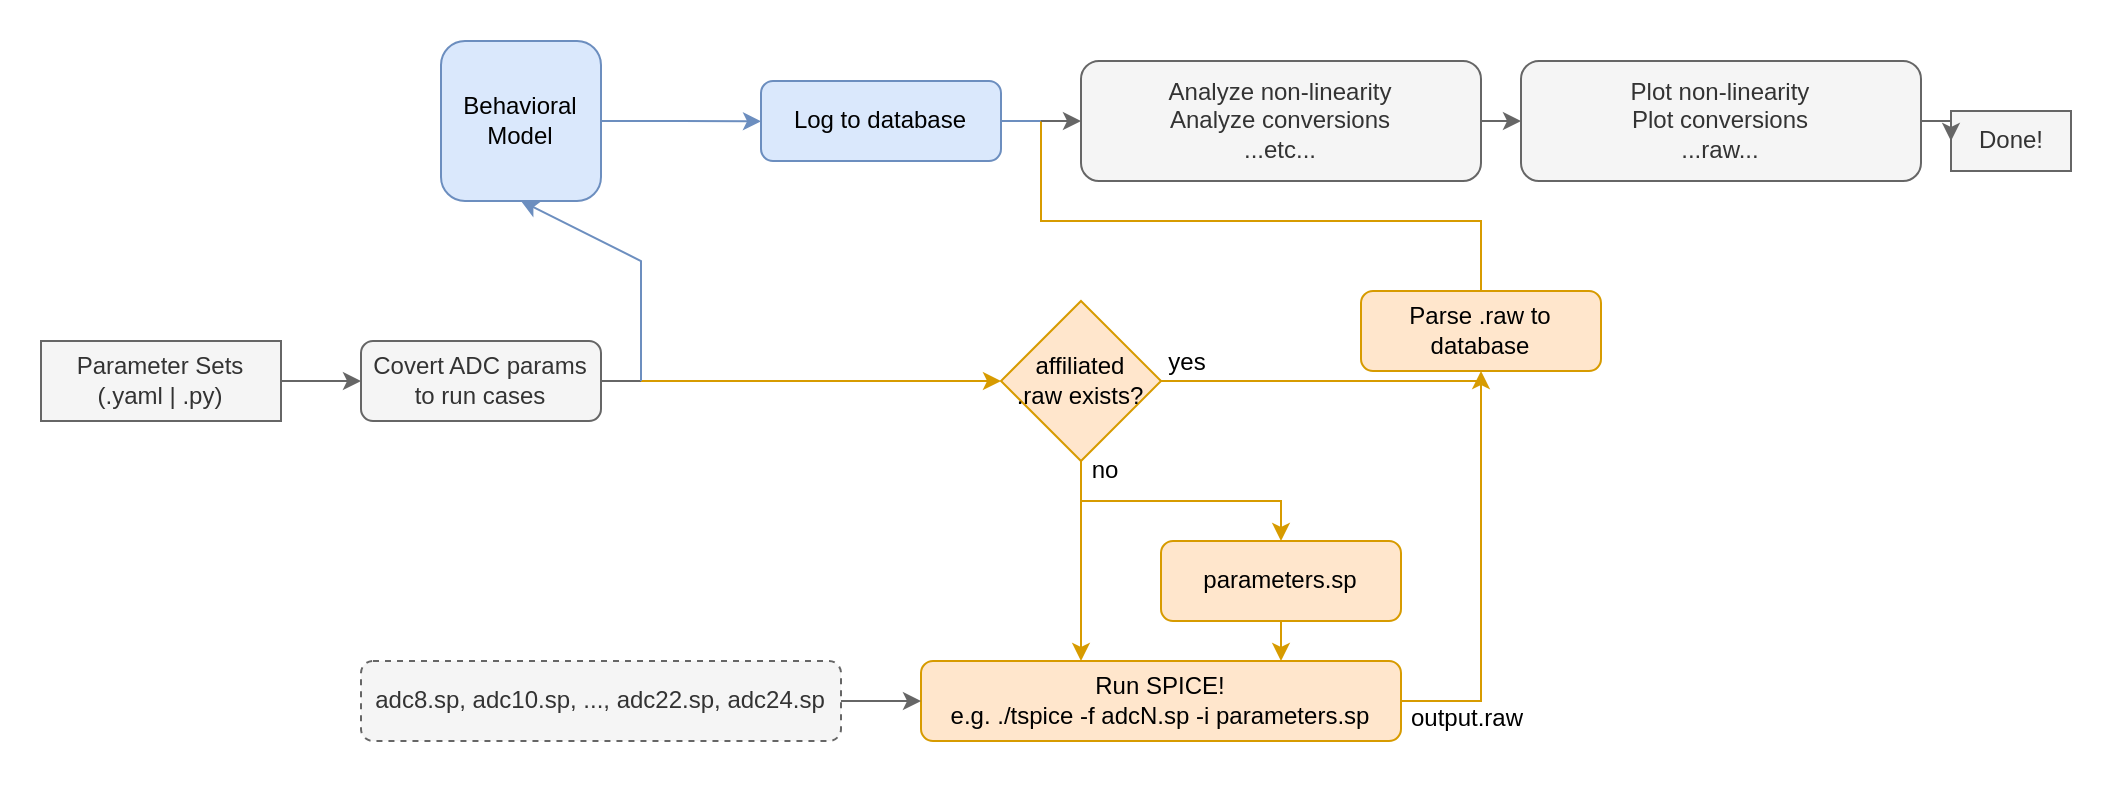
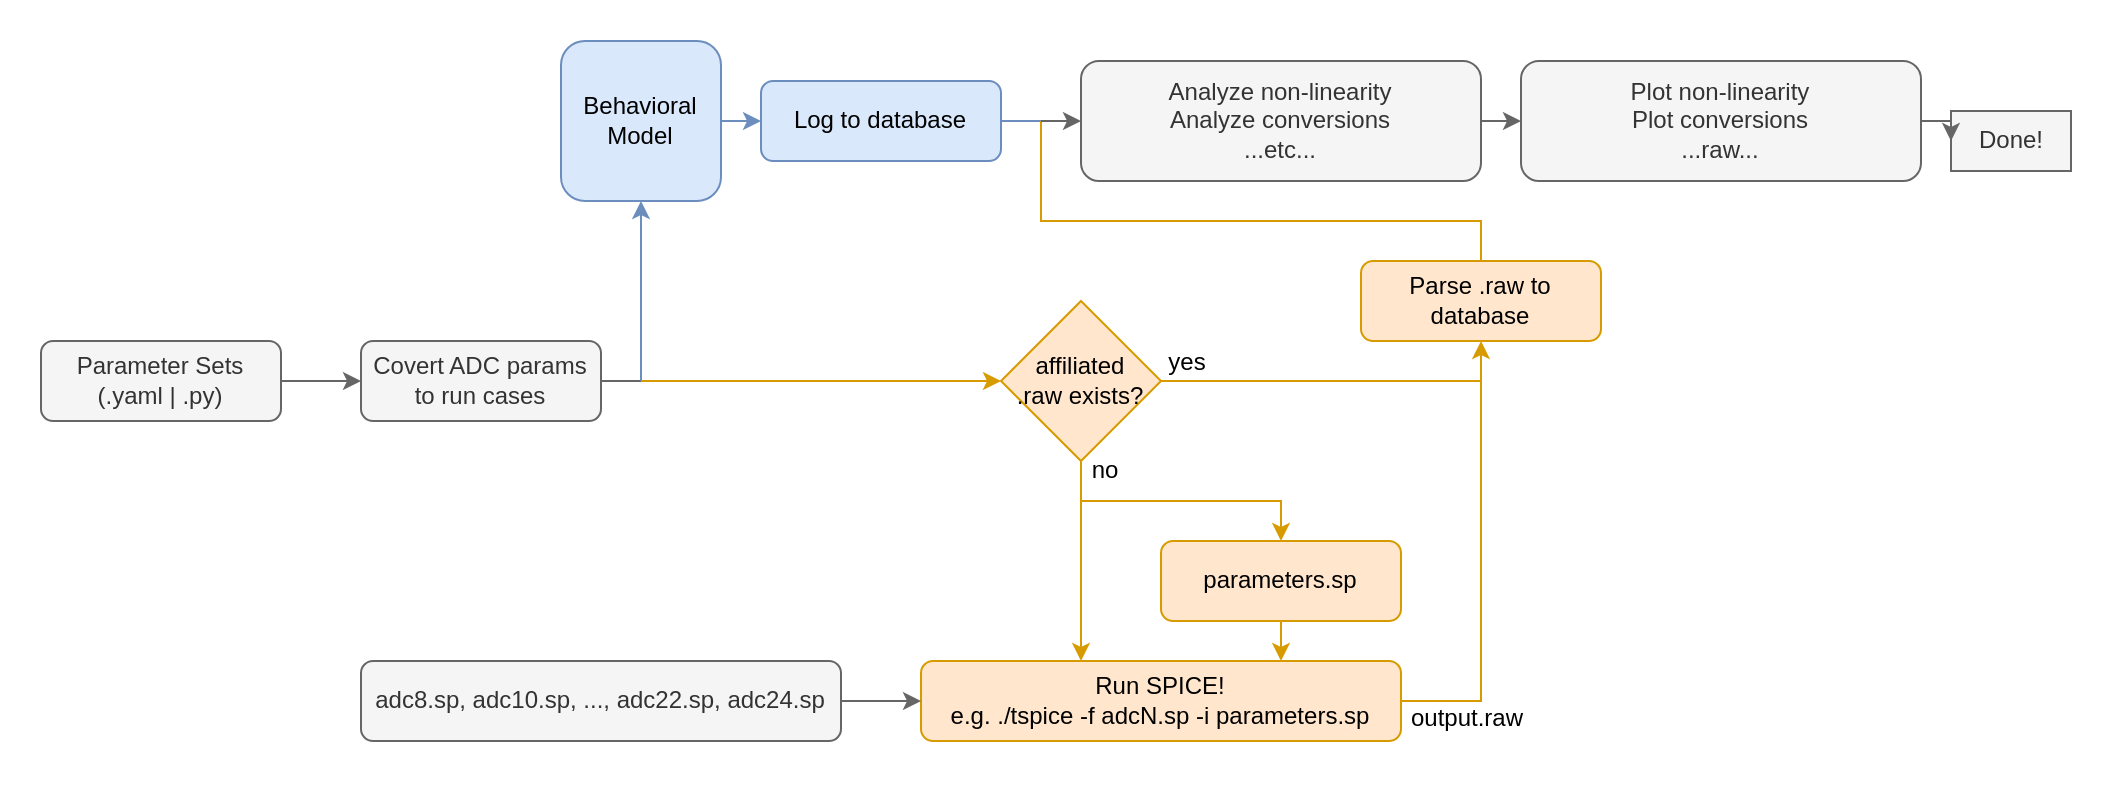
node "Behavioral Model": moved (521, 121) -> (641, 121)
node "Parse .raw to database": moved (1481, 331) -> (1481, 301)
node "Parameter Sets (.yaml | .py)": shape rectangle -> rounded rectangle
node "adc8.sp, adc10.sp, ..., adc22.sp, adc24.sp": style dashed -> solid
